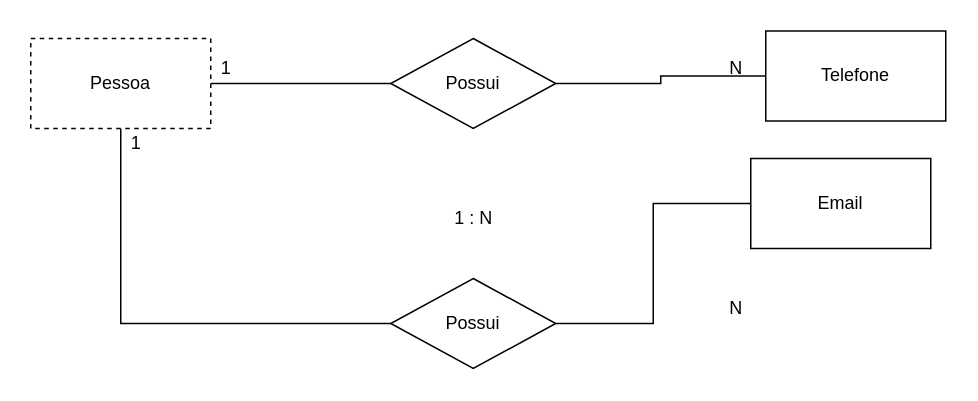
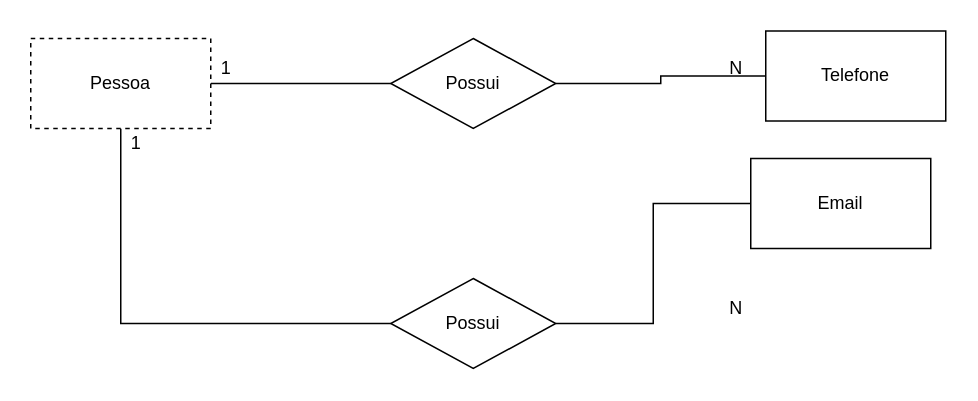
node "1 : N": removed
